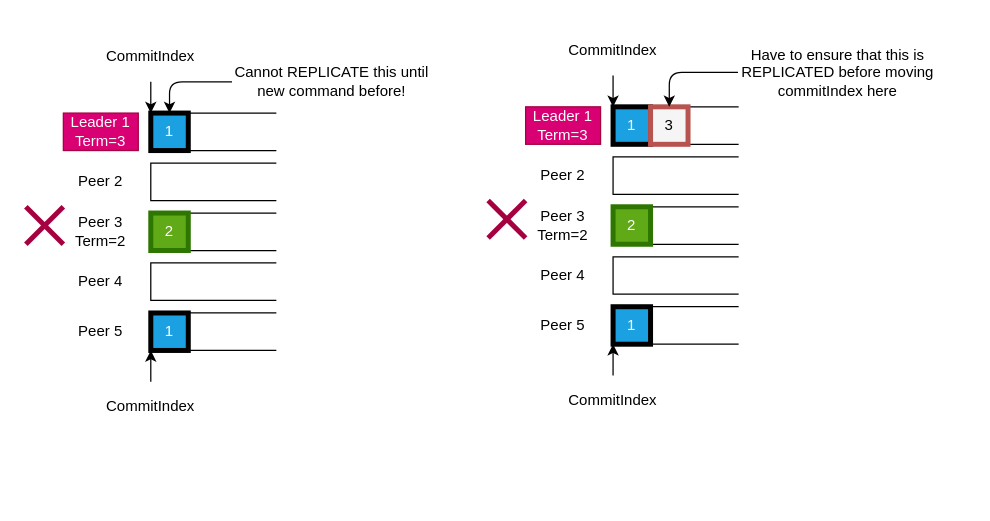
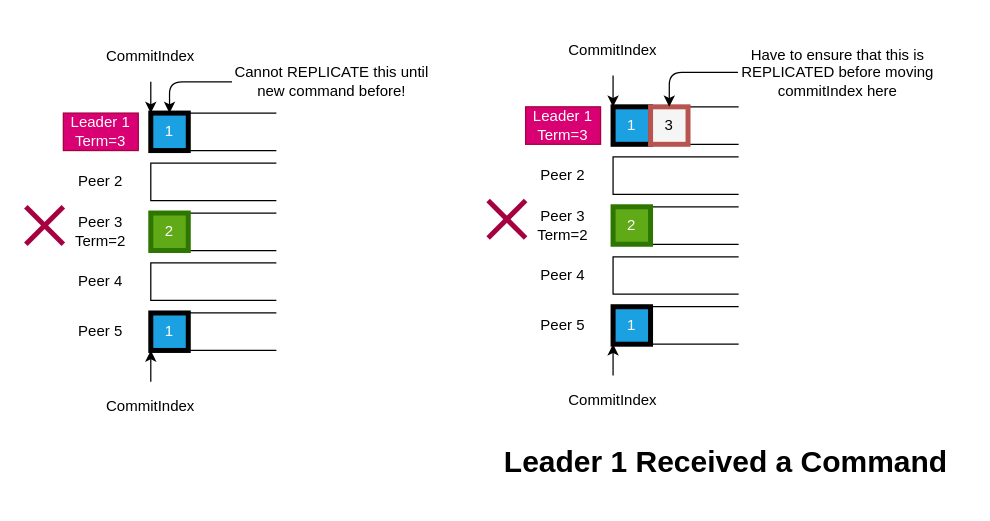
node "Leader 1 Received a Command": added
